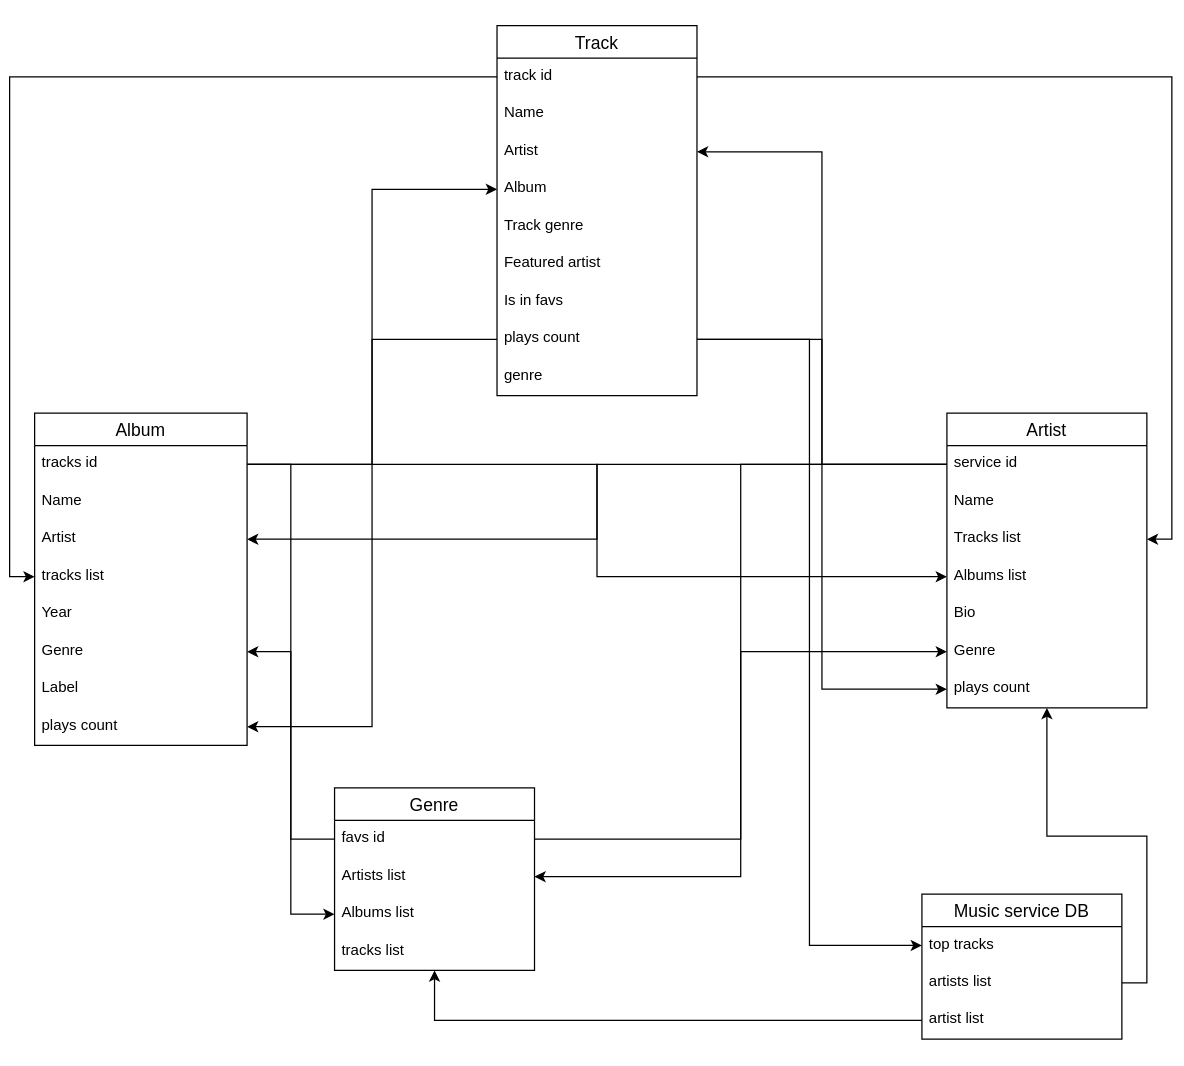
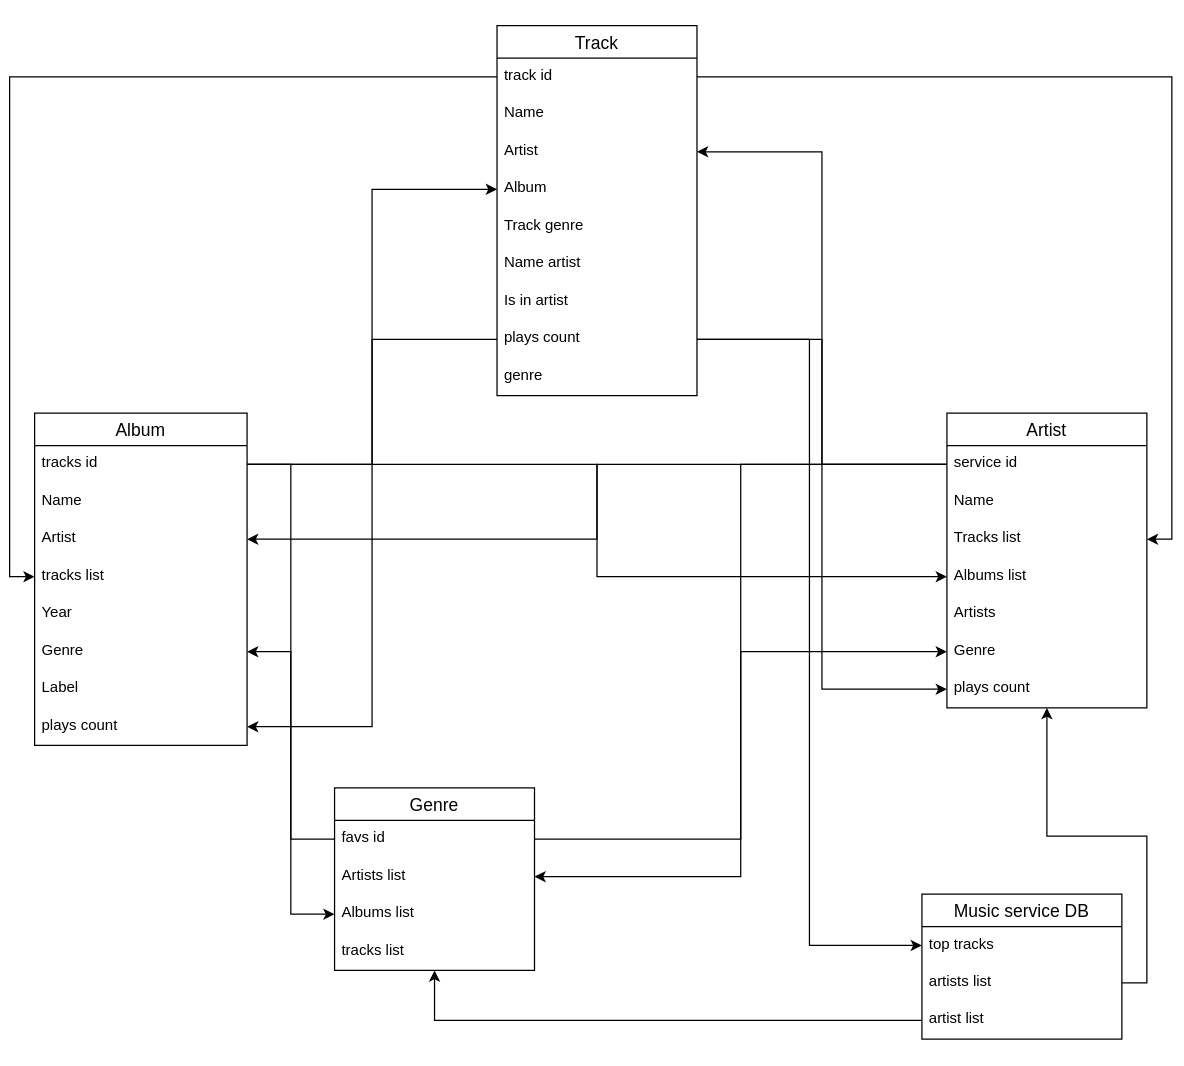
node "Featured artist": label "Featured artist" -> "Name artist"
node "Is in favs": label "Is in favs" -> "Is in artist"
node "Bio": label "Bio" -> "Artists"
